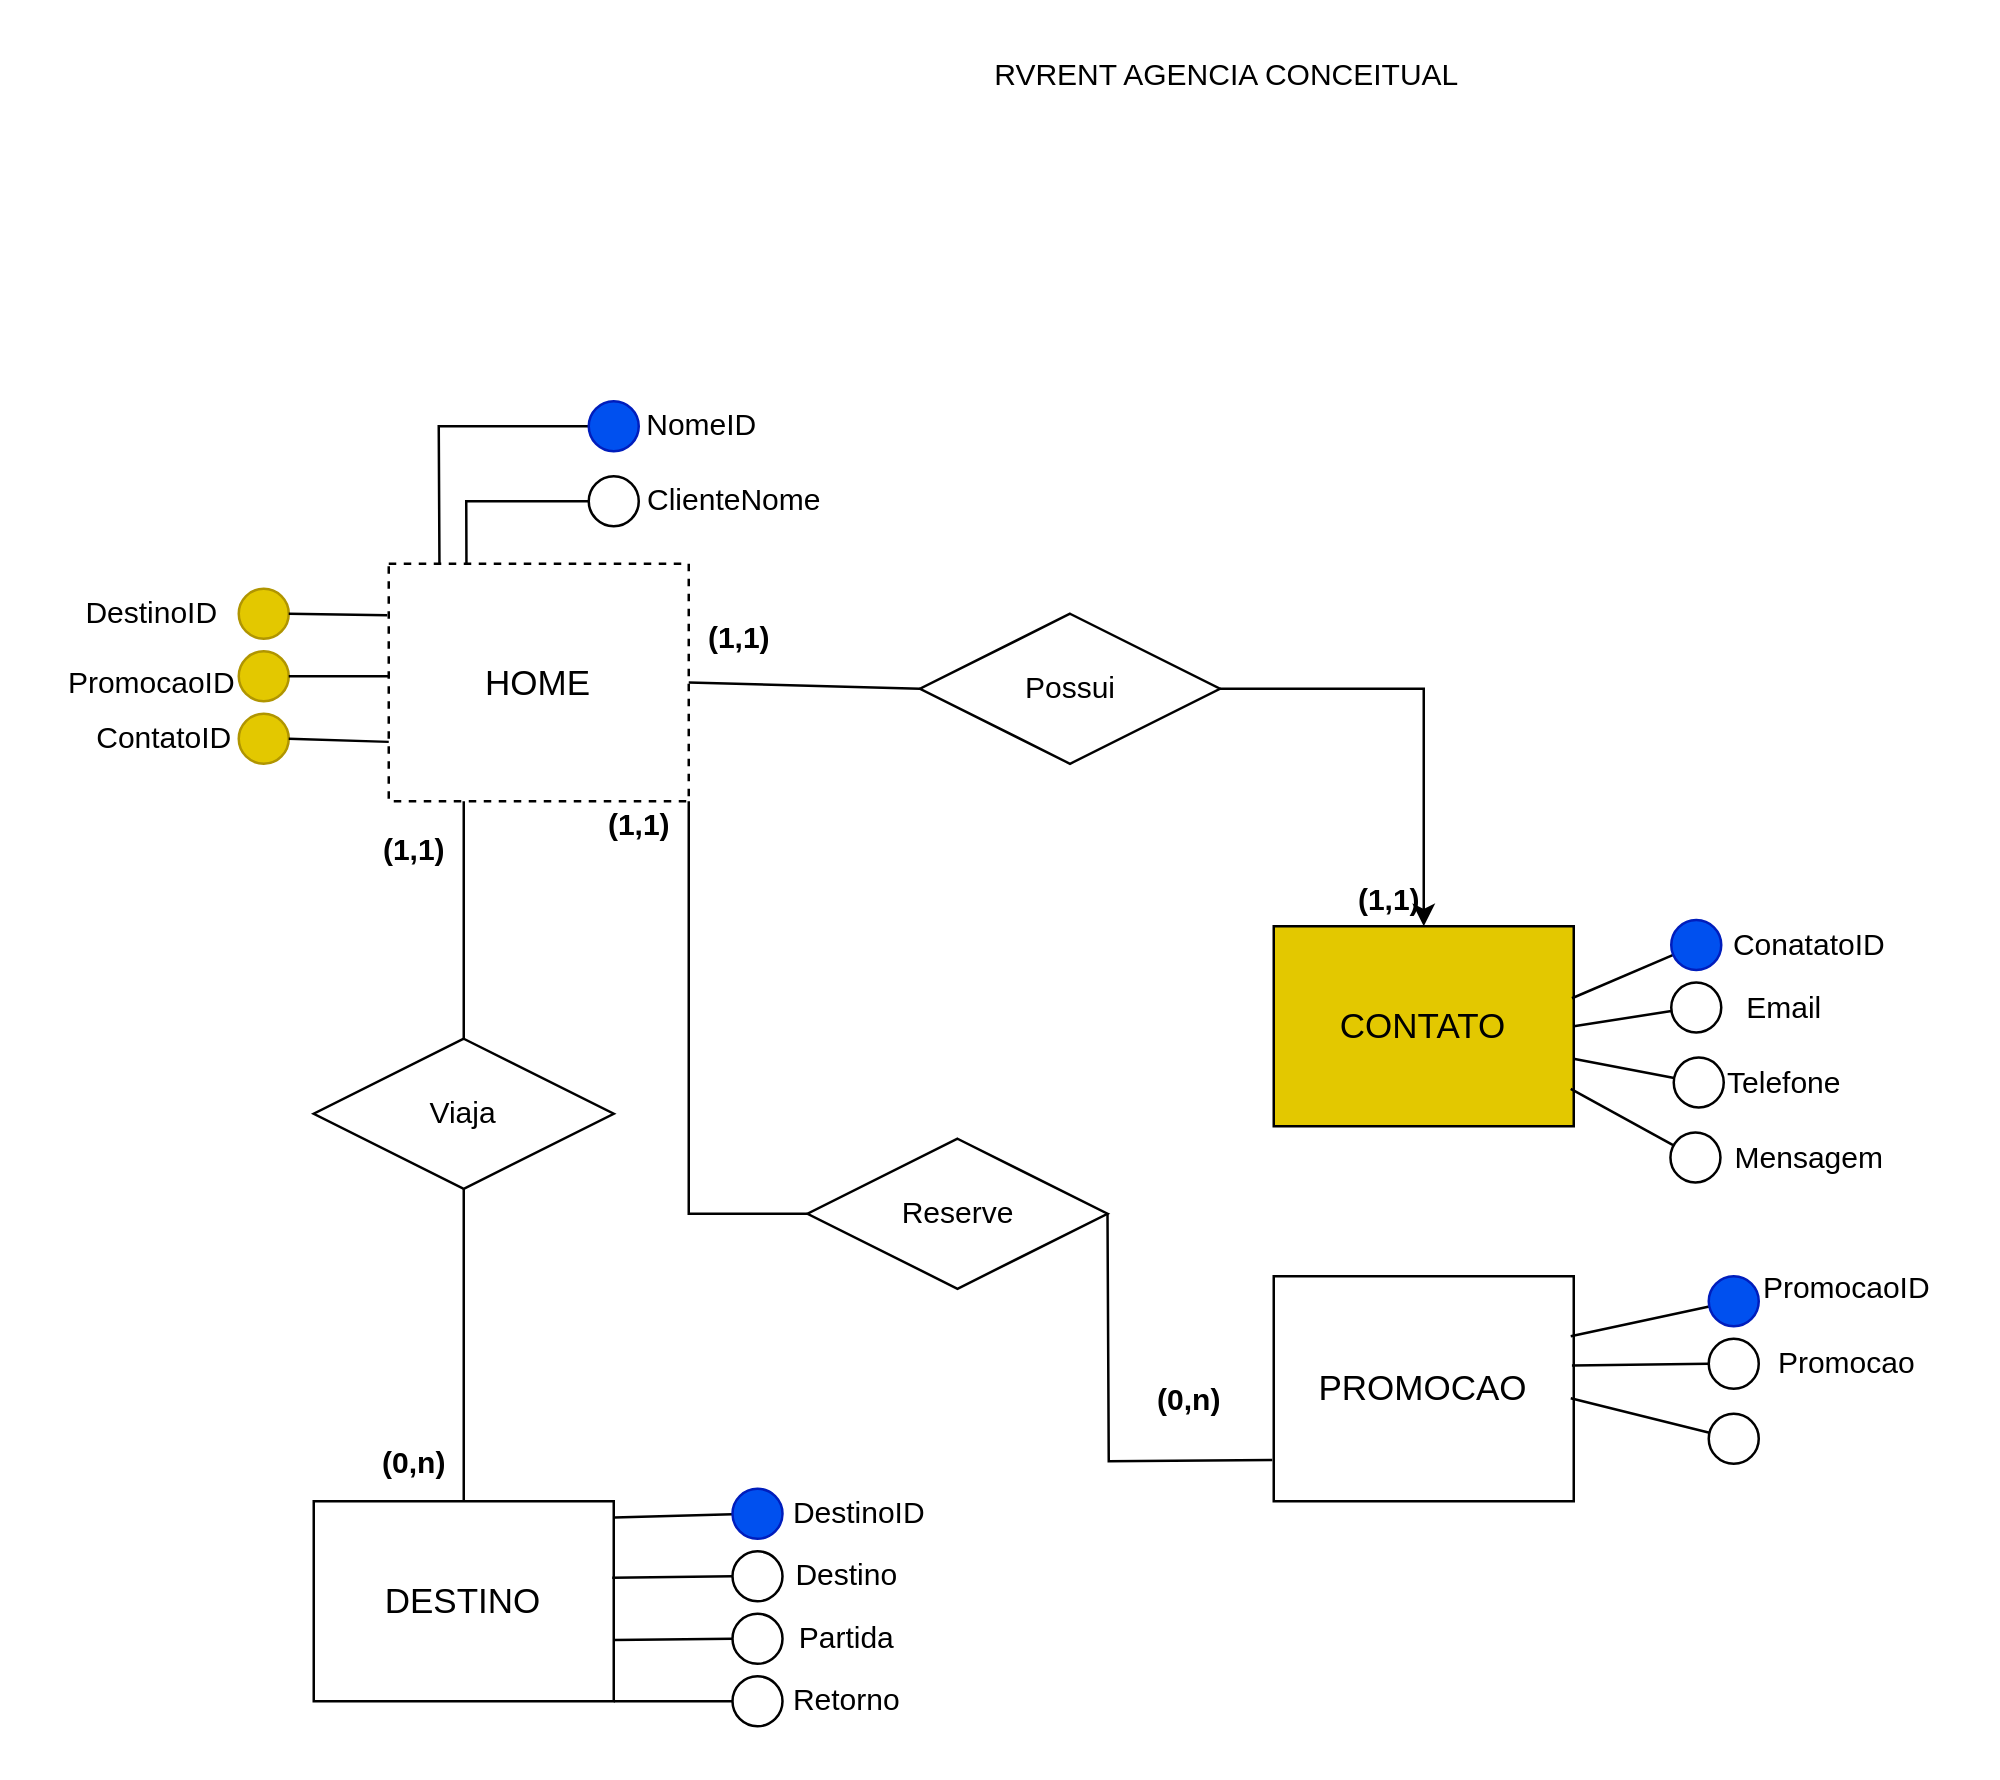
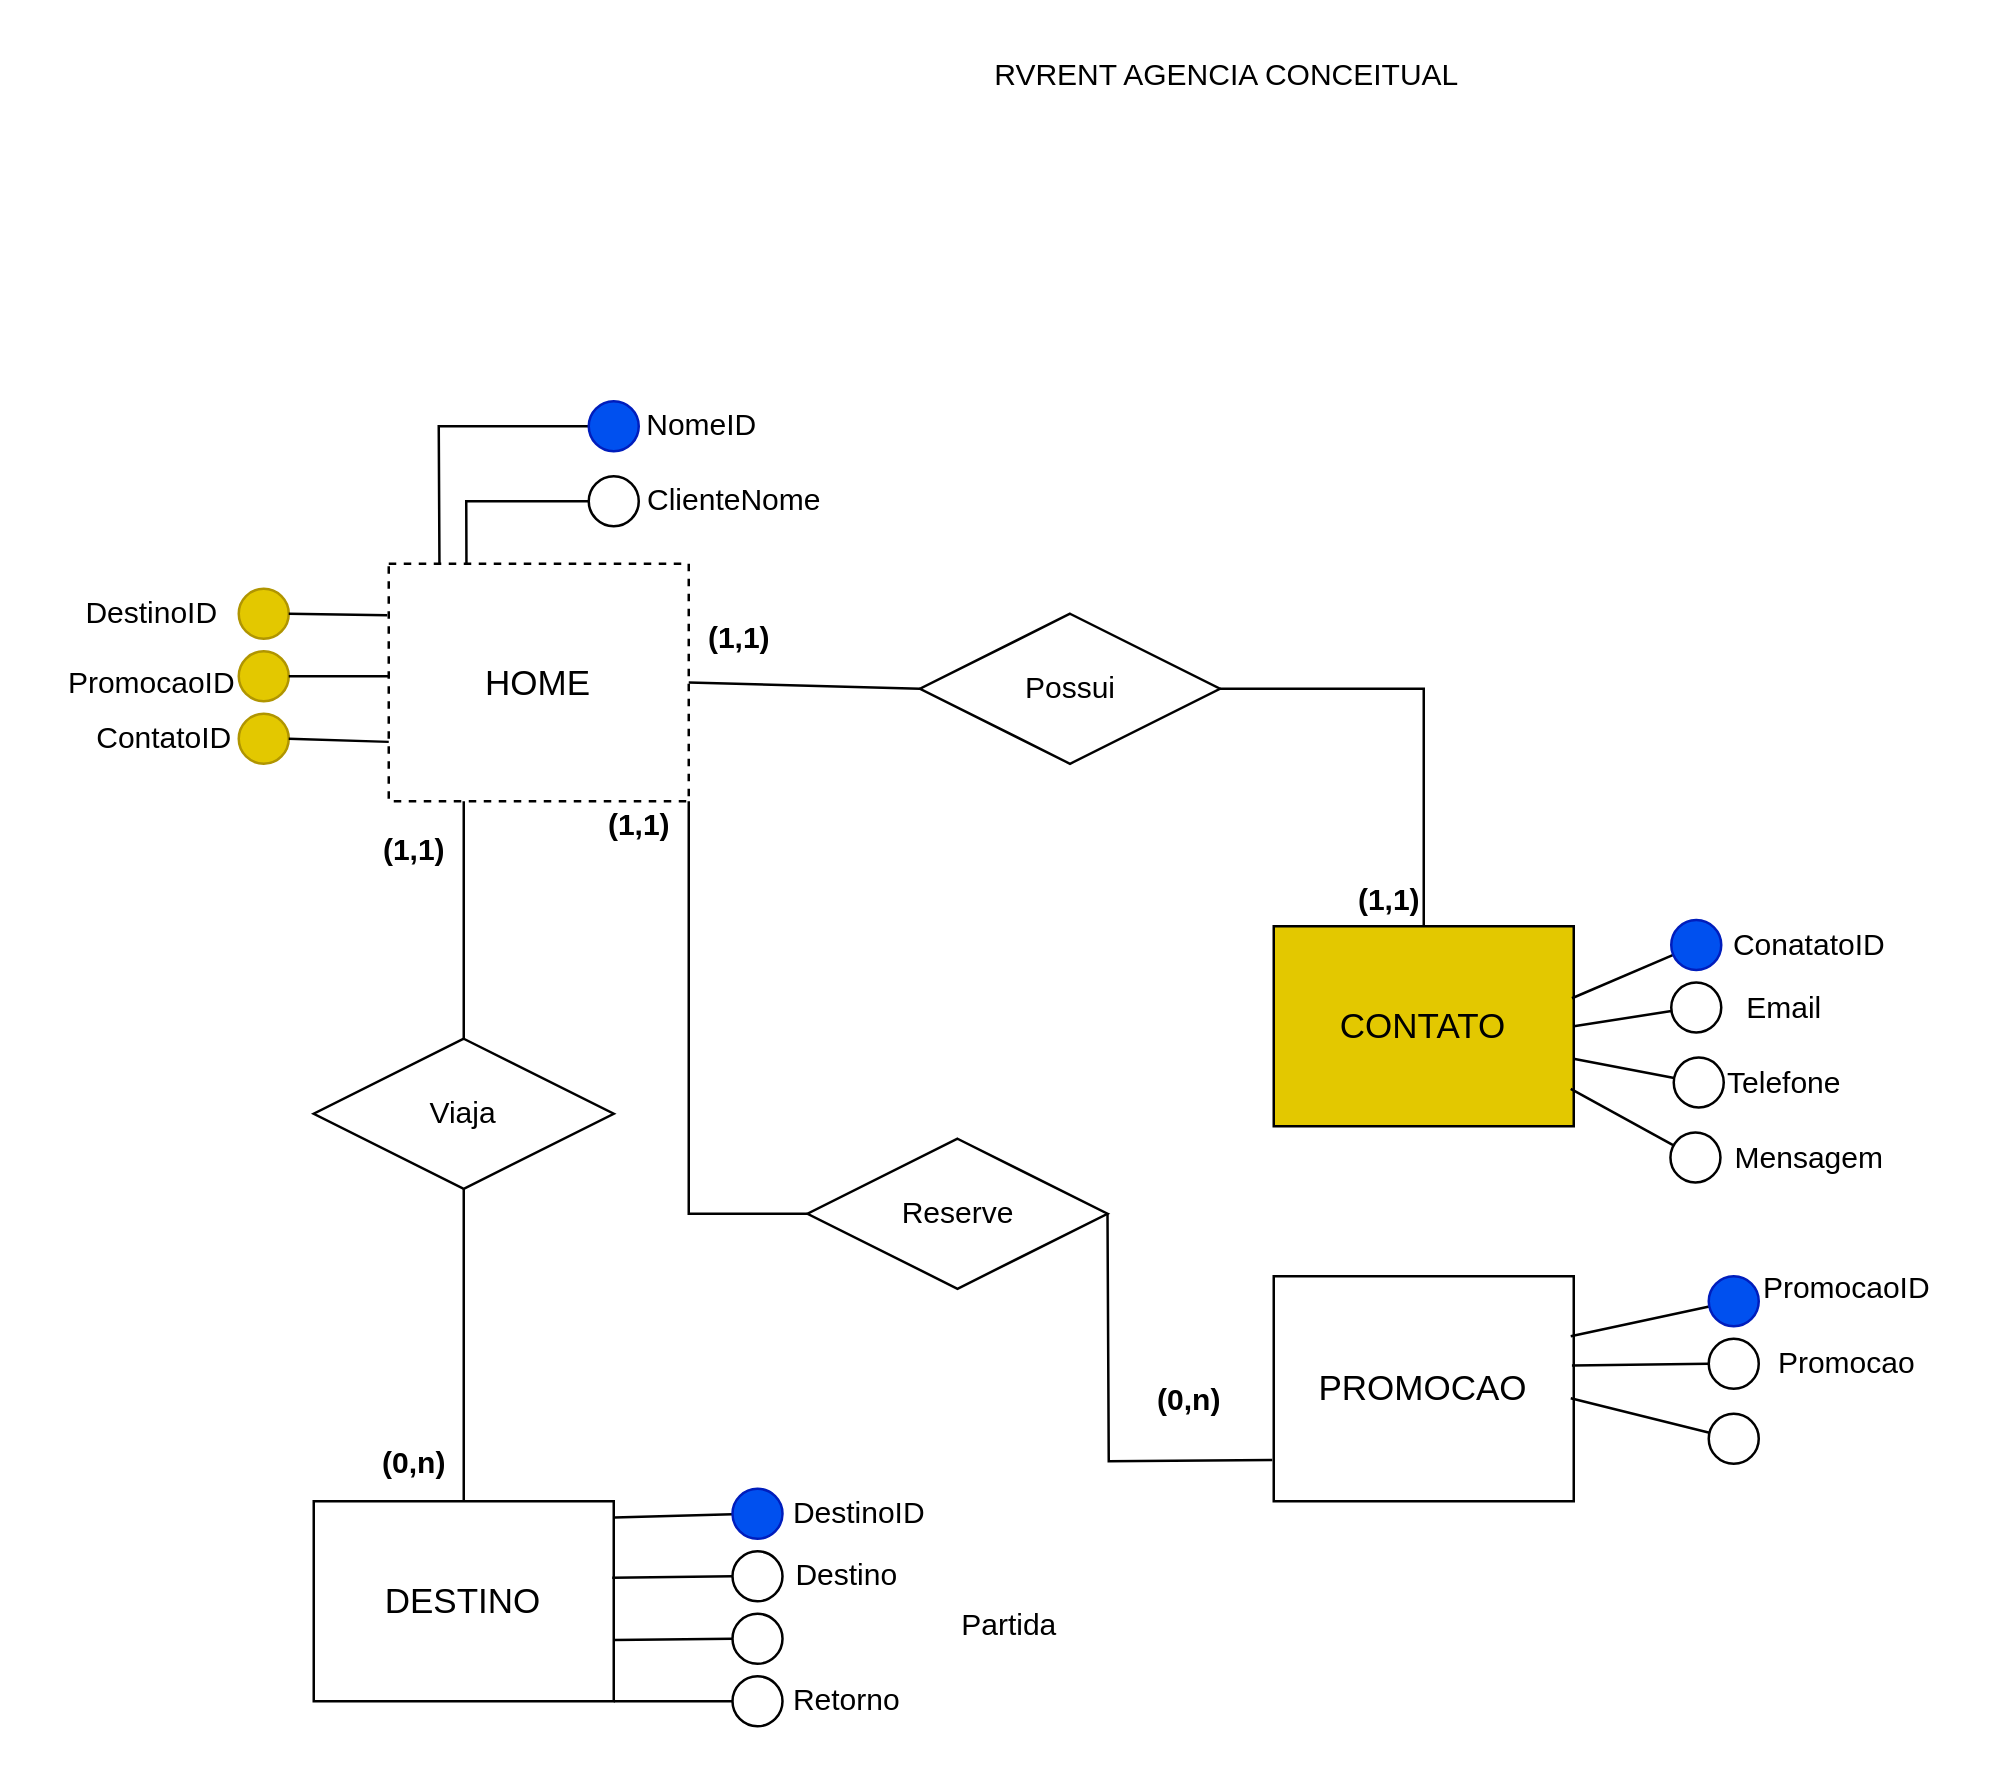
edge "Possui" -> "CONTATO": arrowhead classic -> none
node "Partida": moved (845, 1639) -> (1008, 1626)
